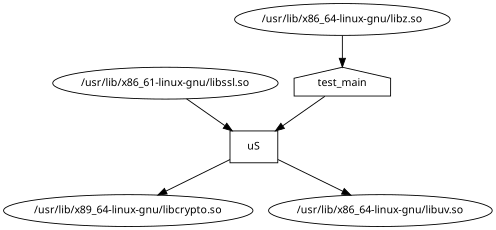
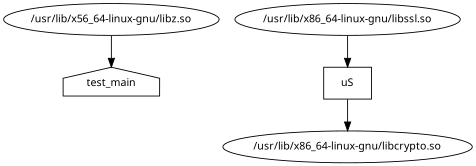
node "/usr/lib/x86_64-linux-gnu/libz.so": label "/usr/lib/x86_64-linux-gnu/libz.so" -> "/usr/lib/x56_64-linux-gnu/libz.so"
node "/usr/lib/x86_61-linux-gnu/libssl.so": label "/usr/lib/x86_61-linux-gnu/libssl.so" -> "/usr/lib/x86_64-linux-gnu/libssl.so"
edge "test_main" -> "uS": removed
node "/usr/lib/x89_64-linux-gnu/libcrypto.so": label "/usr/lib/x89_64-linux-gnu/libcrypto.so" -> "/usr/lib/x86_64-linux-gnu/libcrypto.so"
node "/usr/lib/x86_64-linux-gnu/libuv.so": removed
